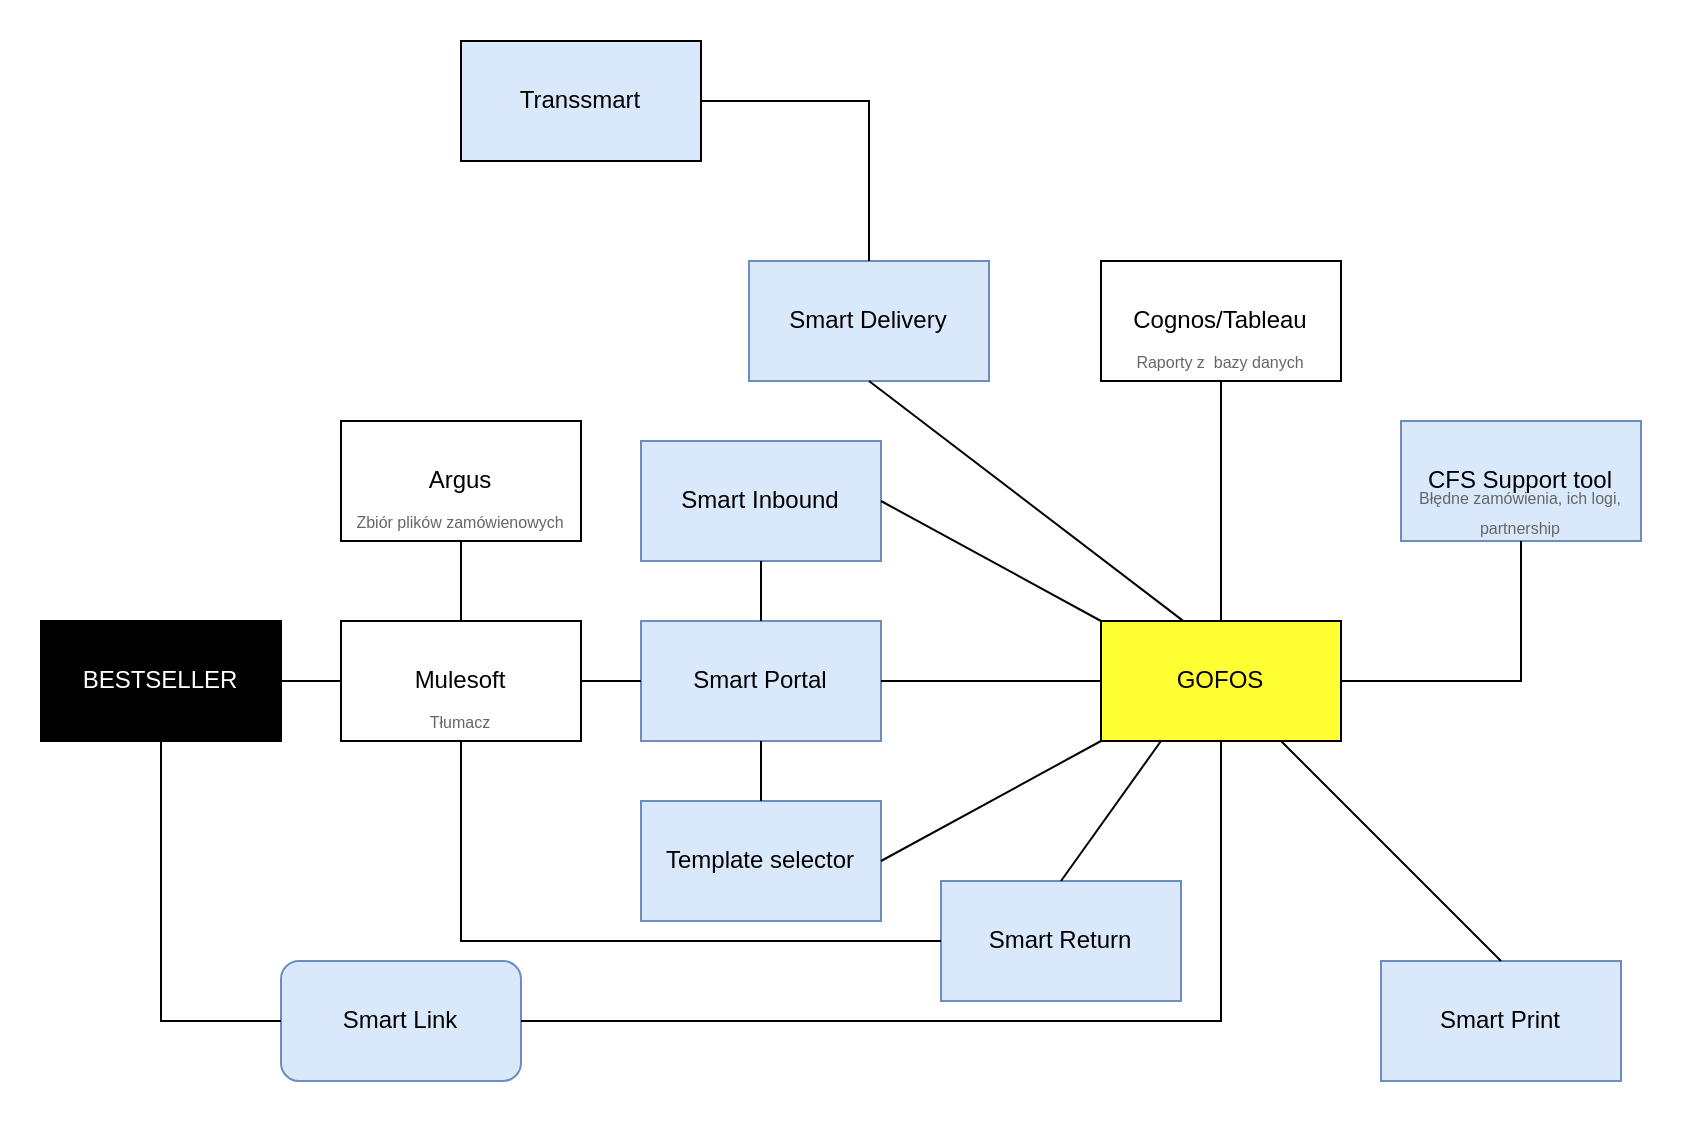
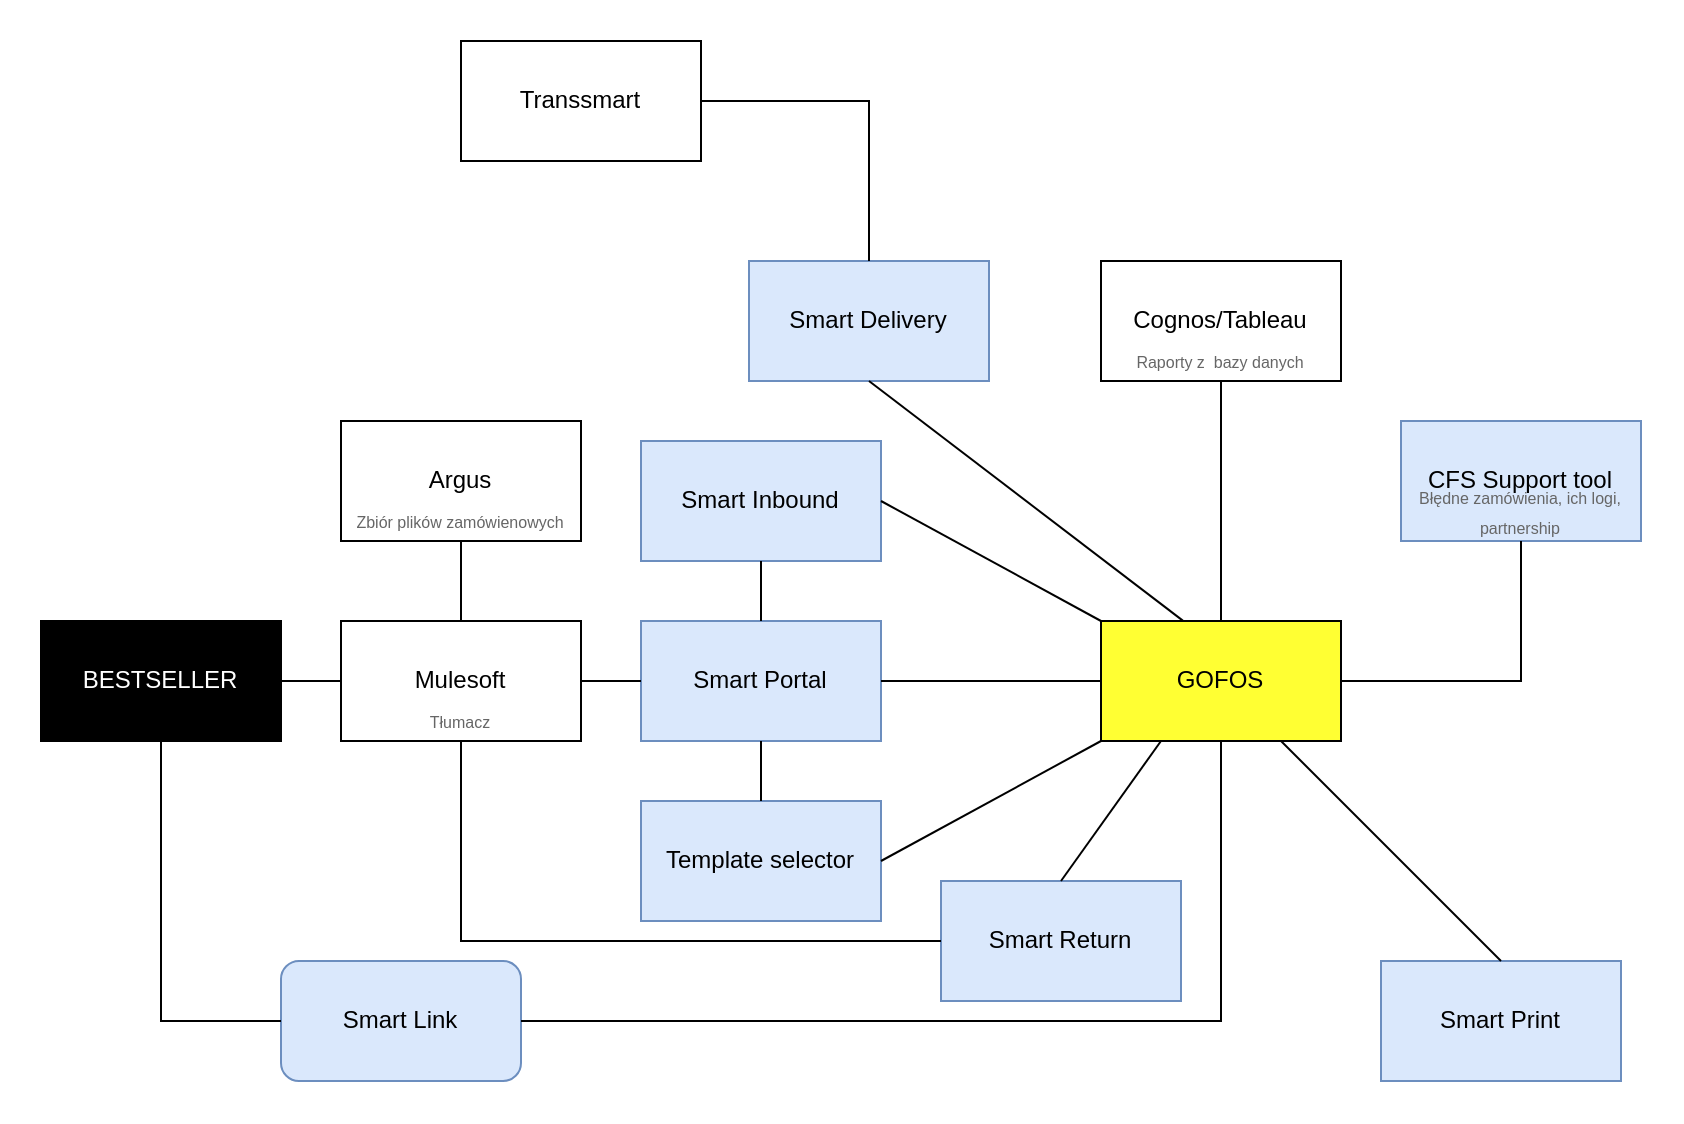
node "Transsmart": fillcolor #dae8fc -> #ffffff
